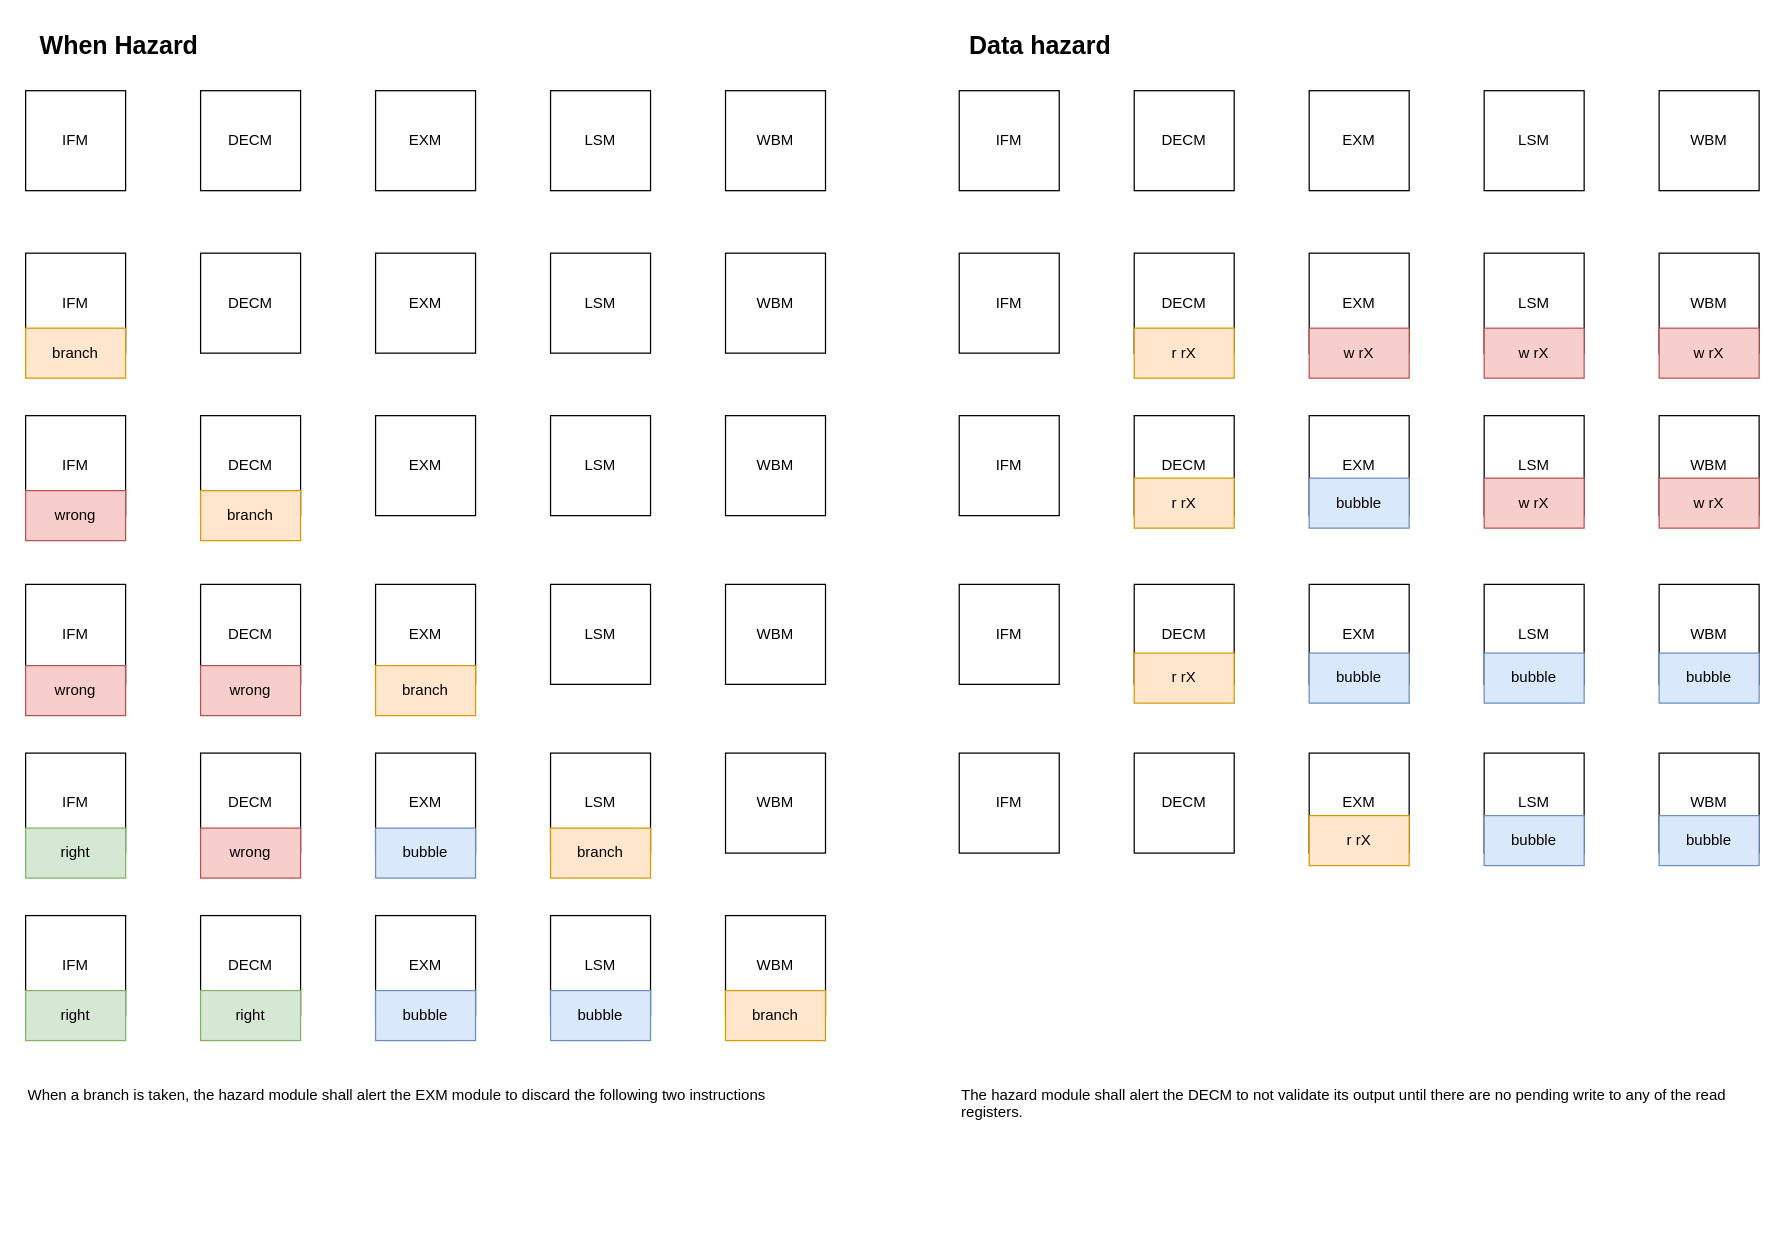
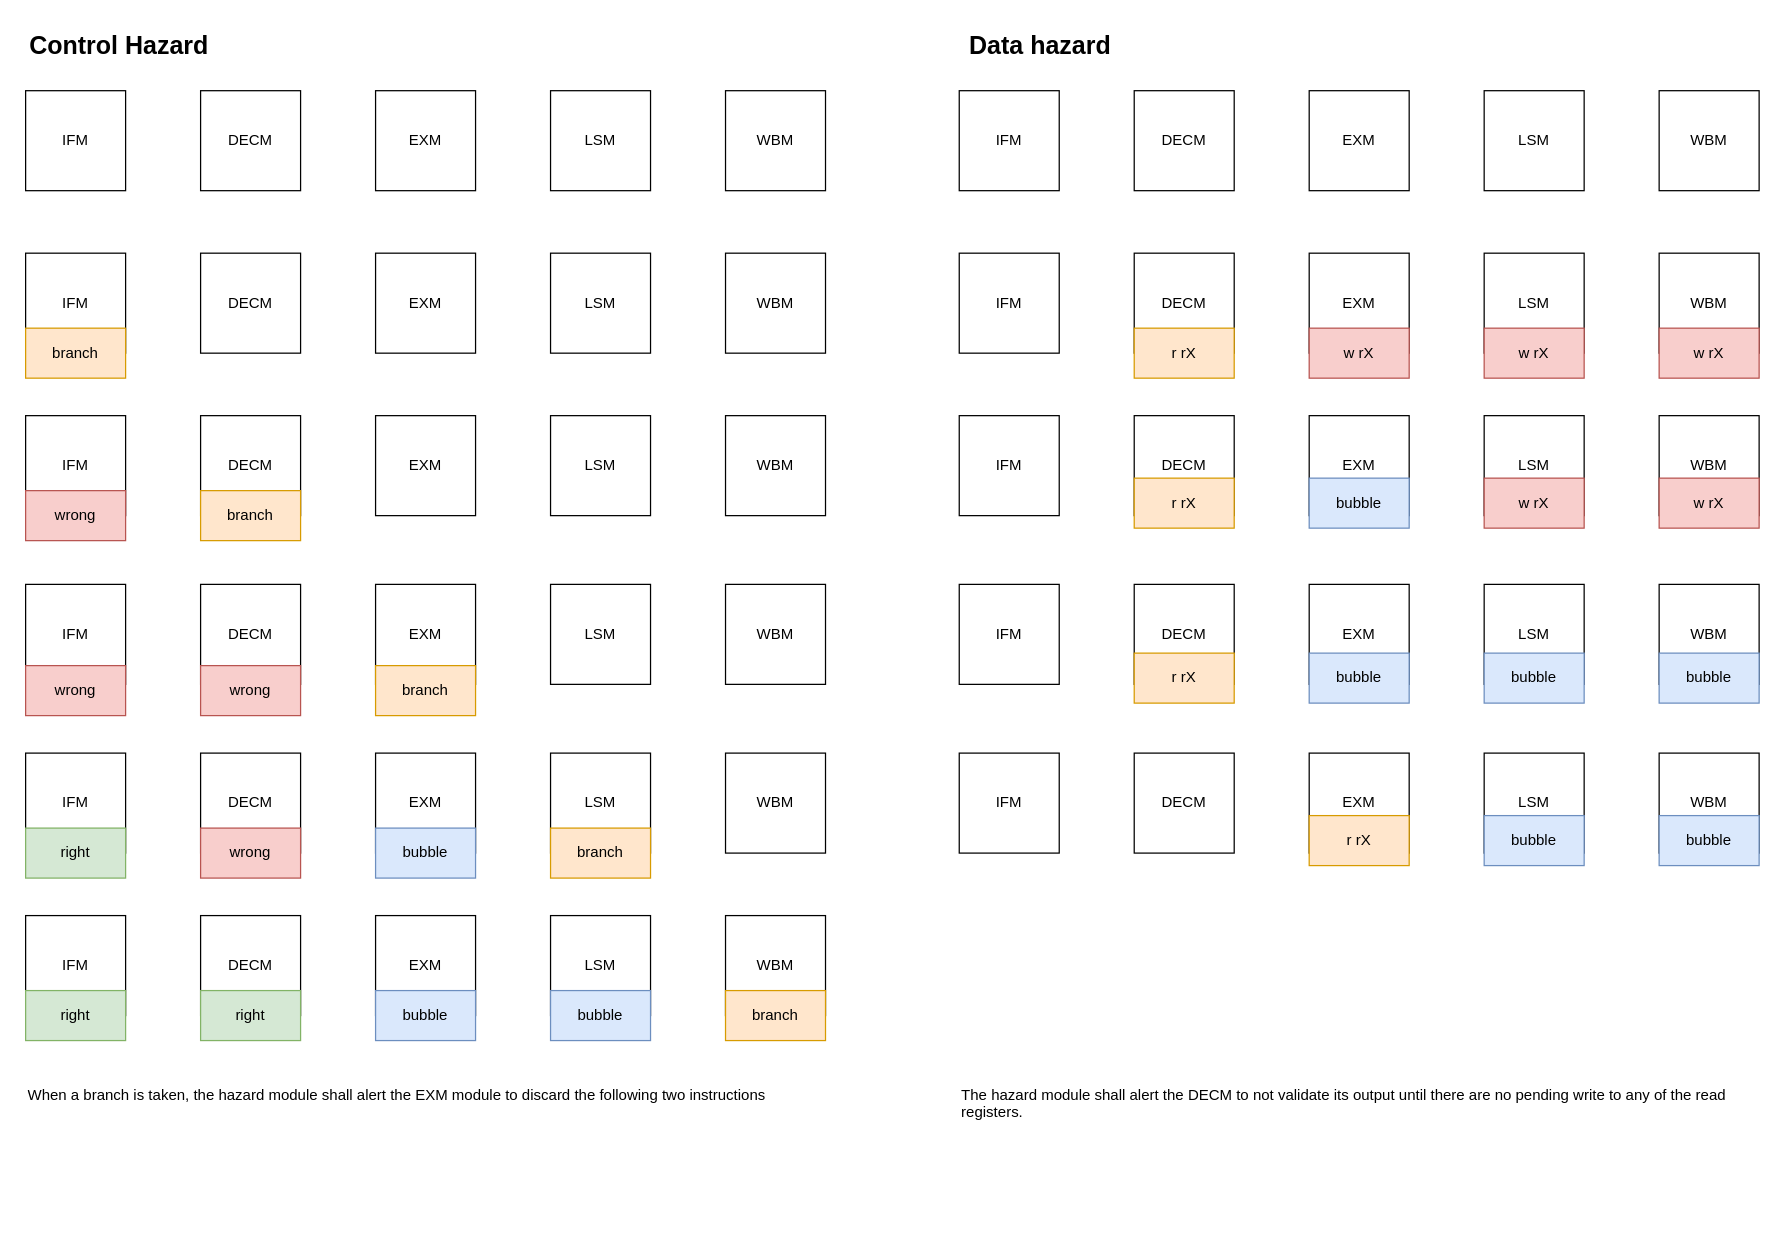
node "When Hazard": label "When Hazard" -> "Control Hazard"
